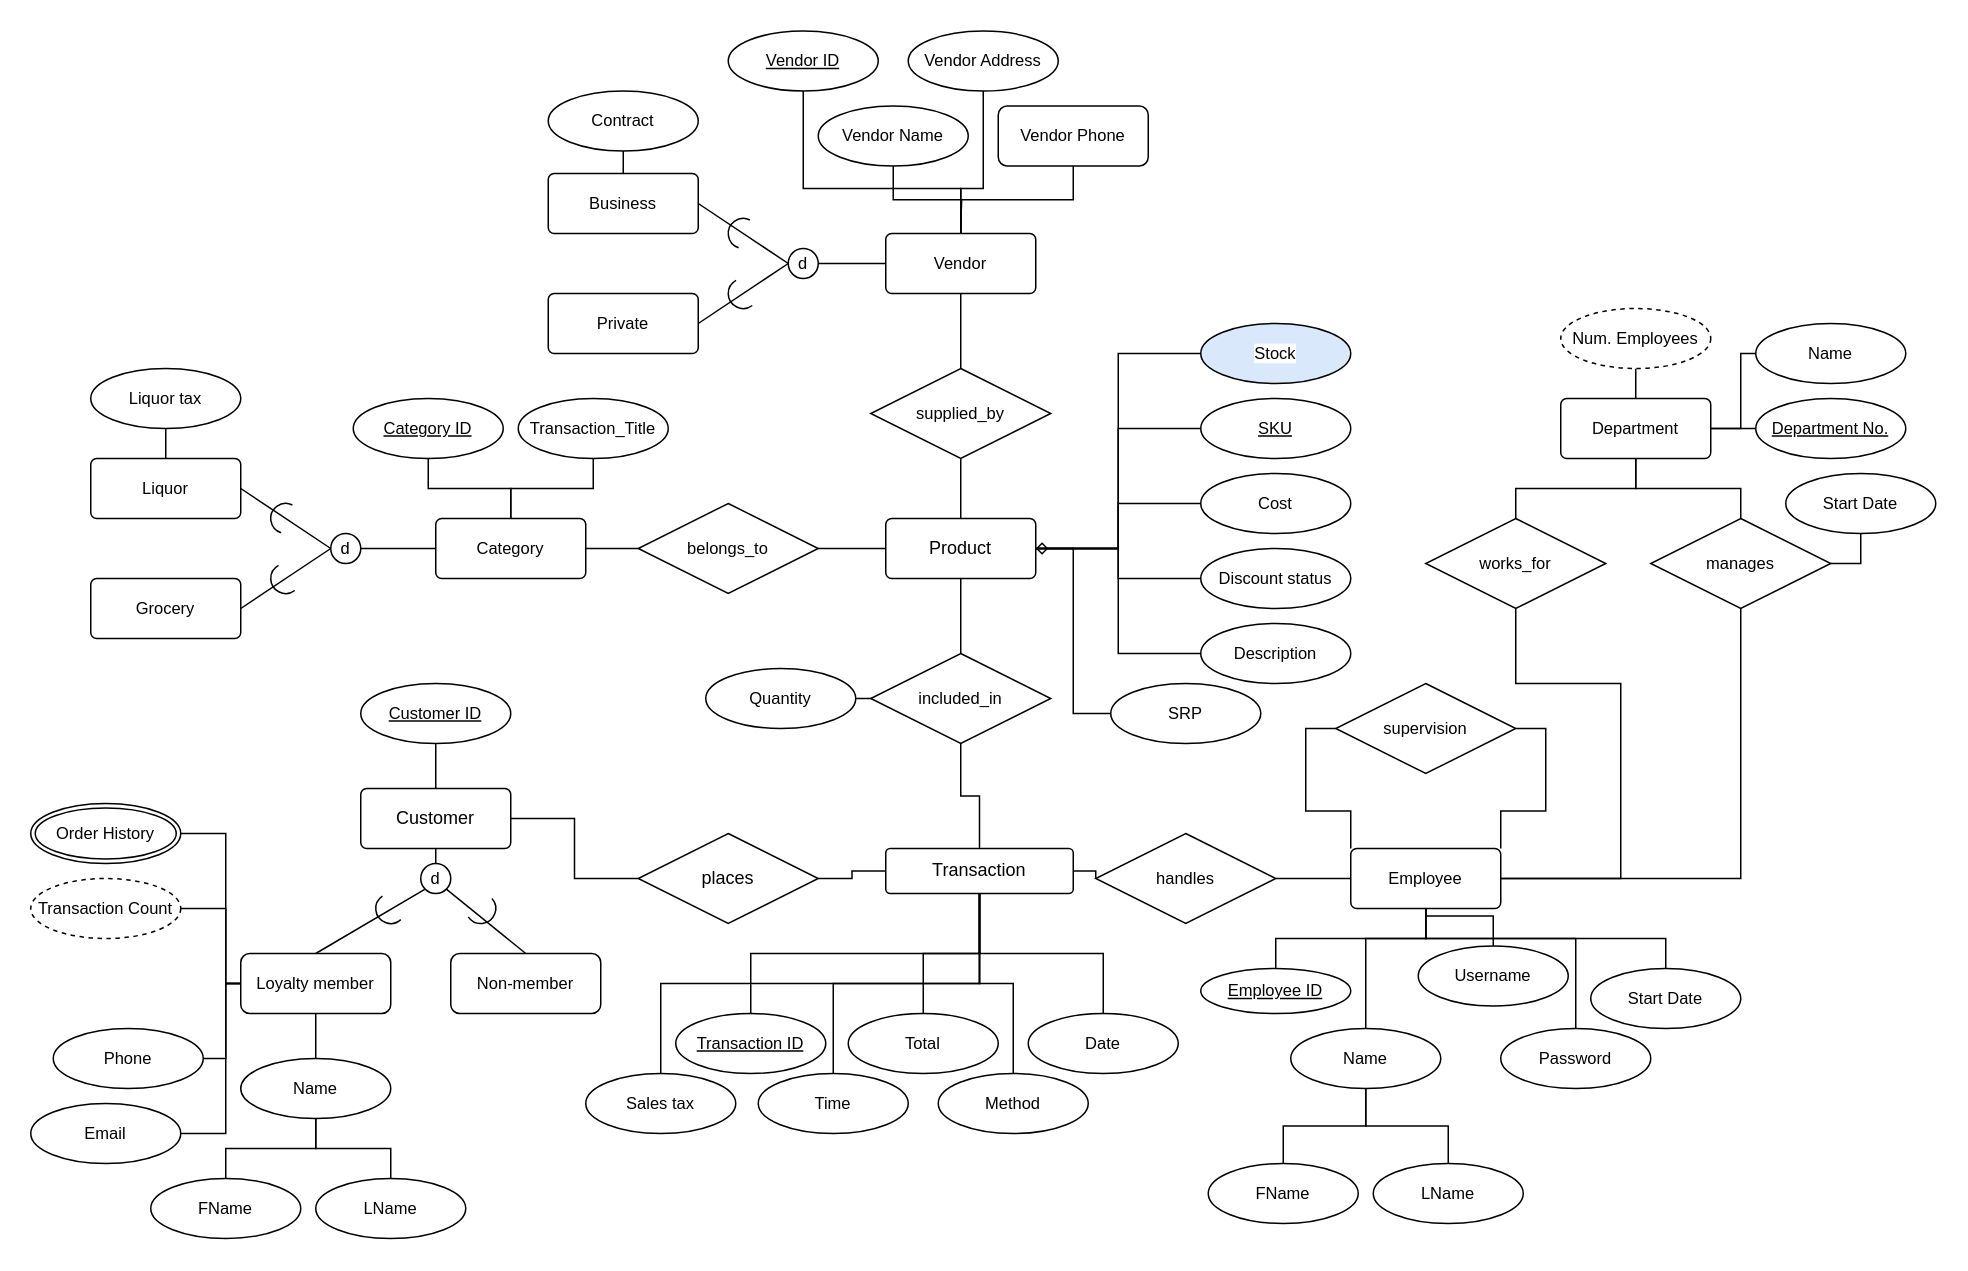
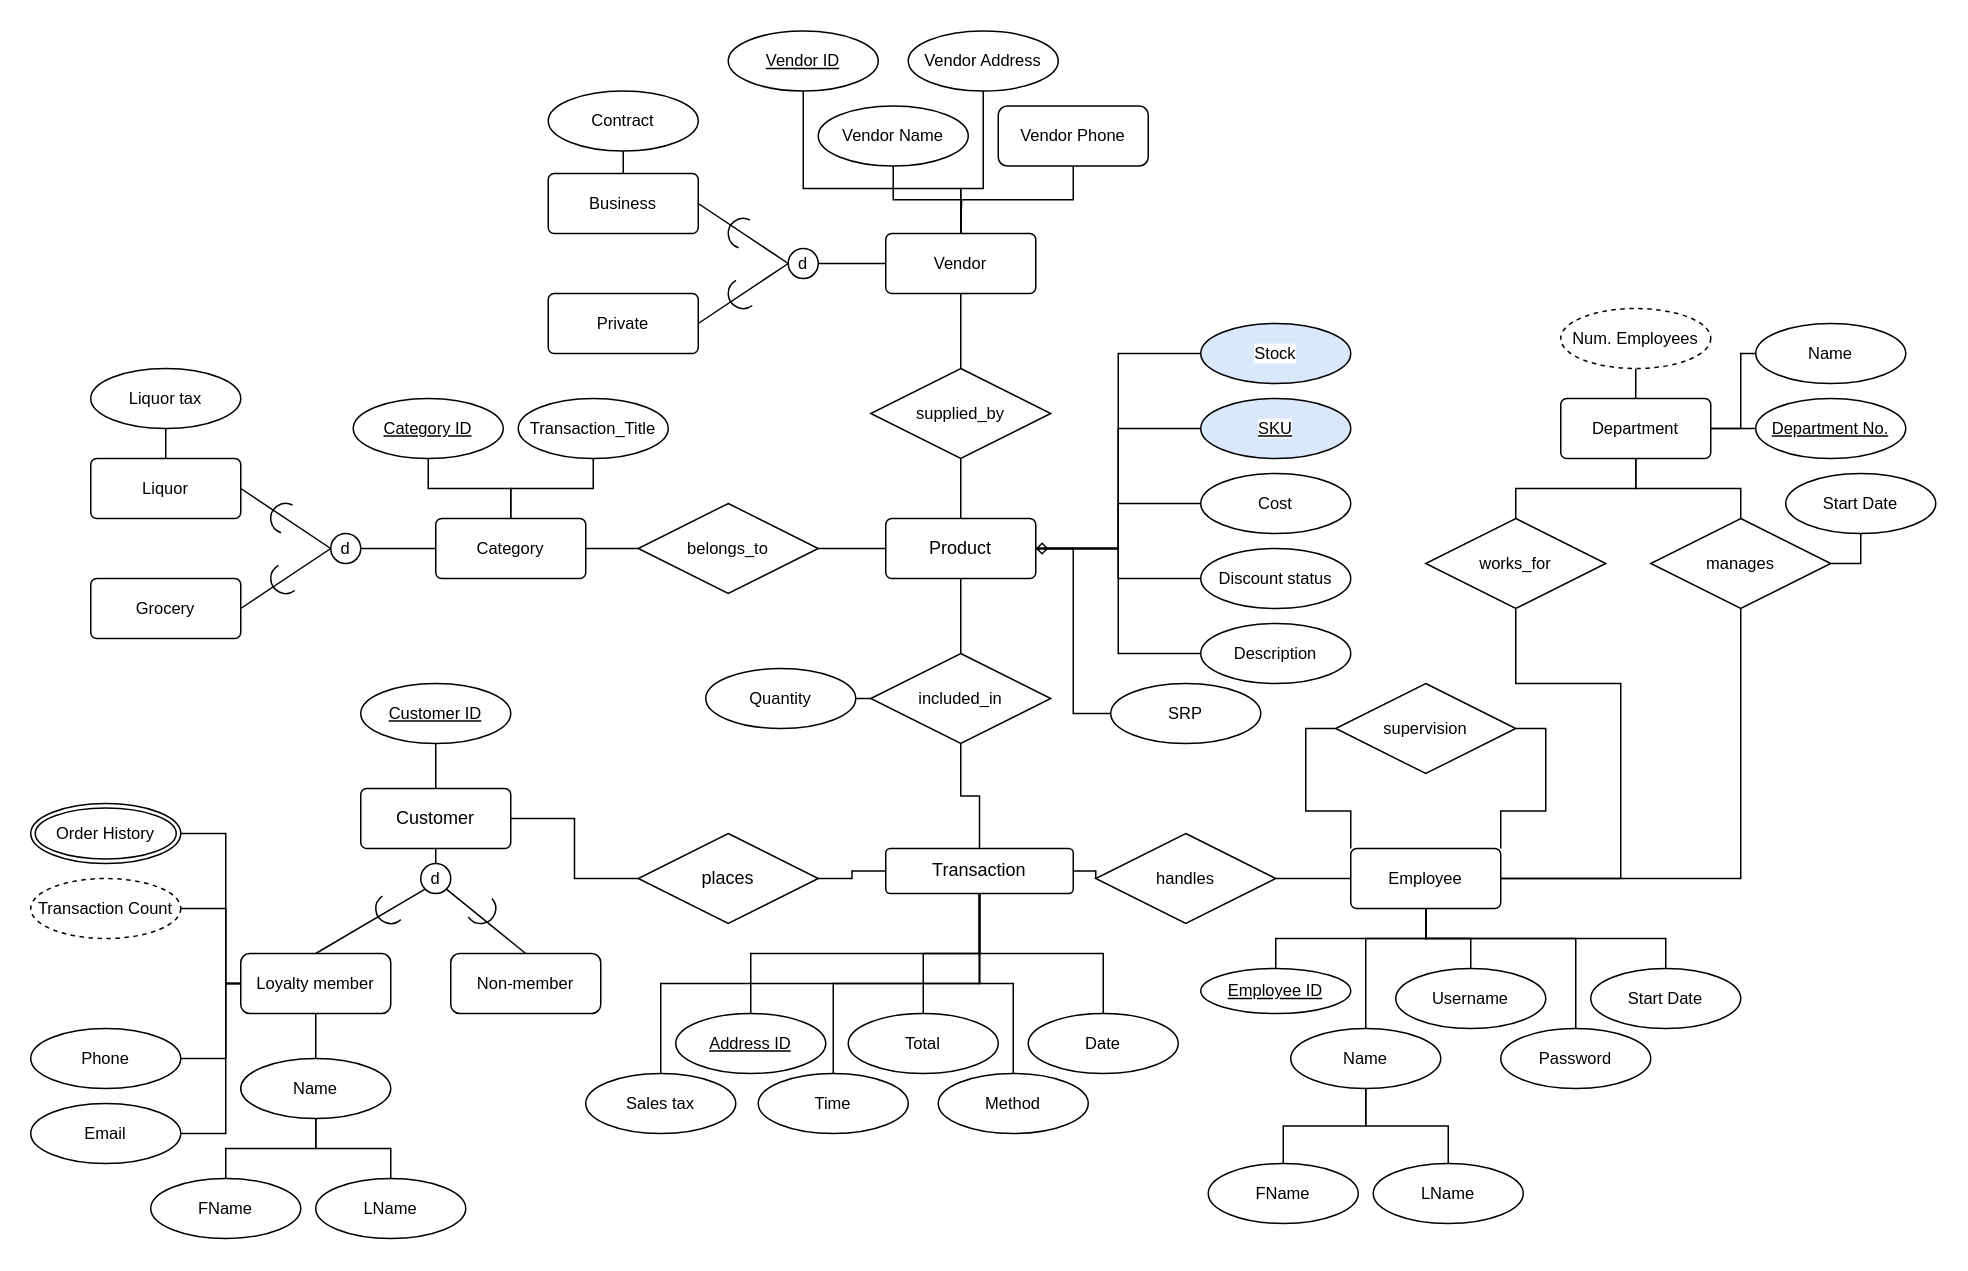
node "SKU": fillcolor #ffffff -> #dae8fc
node "Username": moved (1493, 976) -> (1471, 998)
node "Transaction ID": label "Transaction ID" -> "Address ID"
node "Phone": moved (128, 1058) -> (106, 1058)
